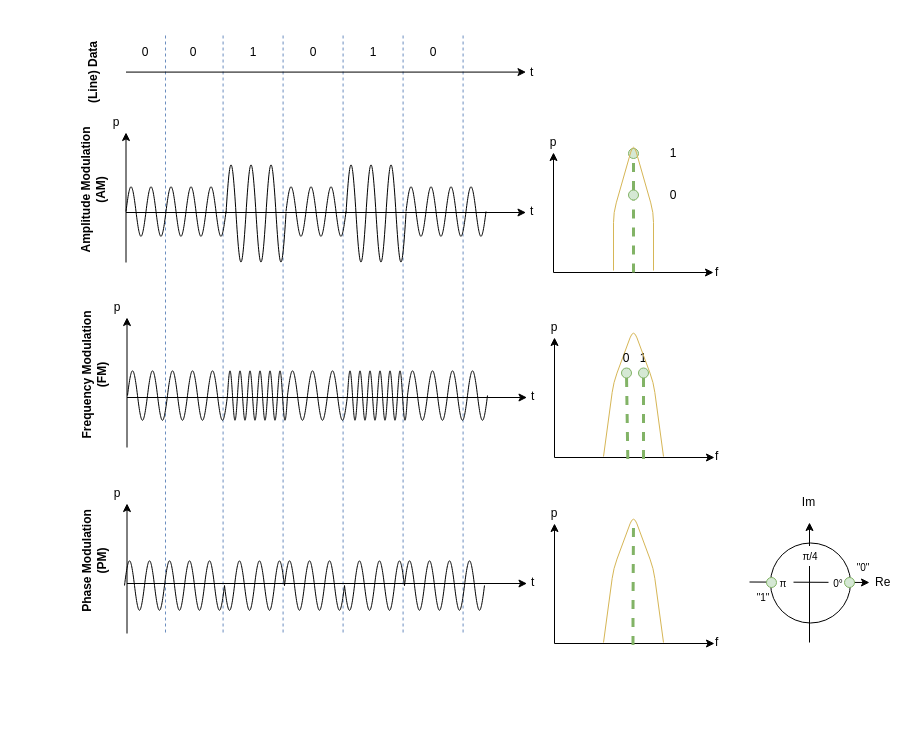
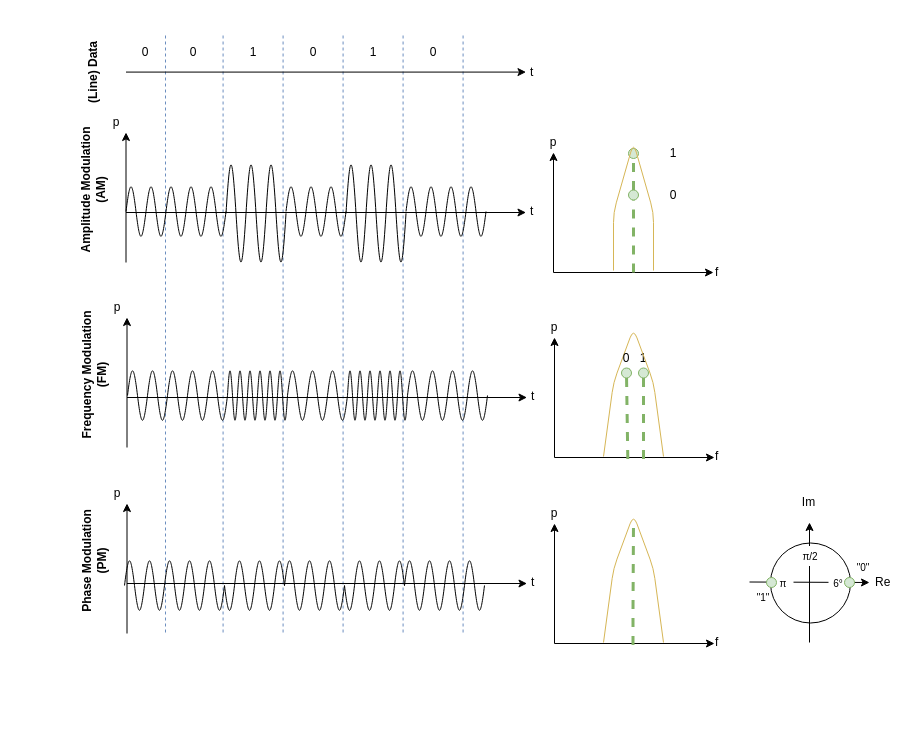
node "π/4": label "π/4" -> "π/2"
node "0°": label "0°" -> "6°"
